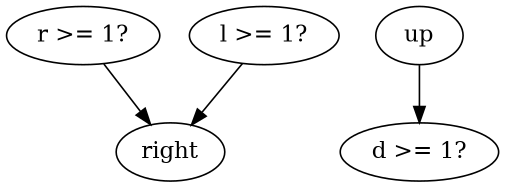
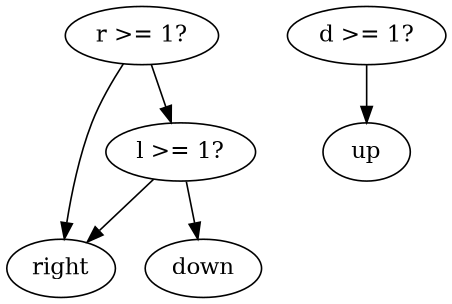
edge "r >= 1?" -> "l >= 1?": added
edge "up" -> "d >= 1?": reversed
node "down": added
